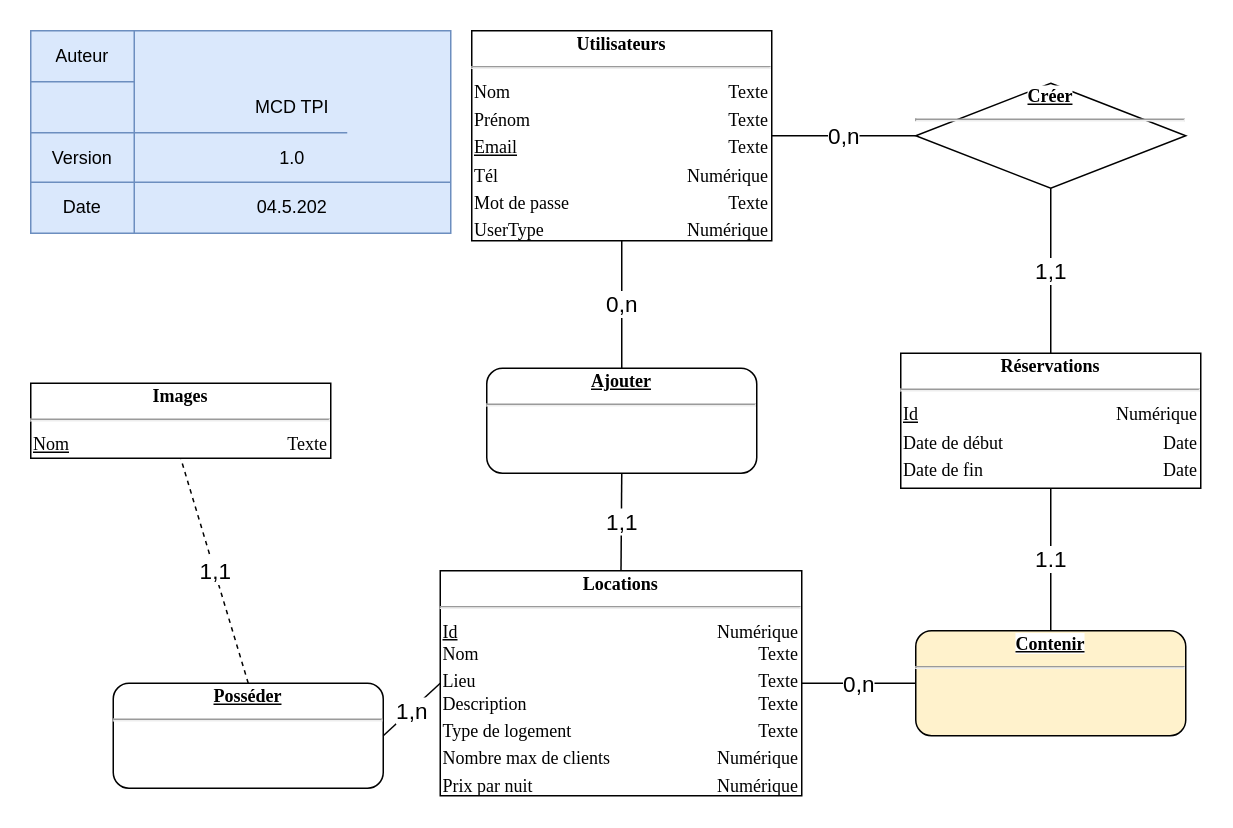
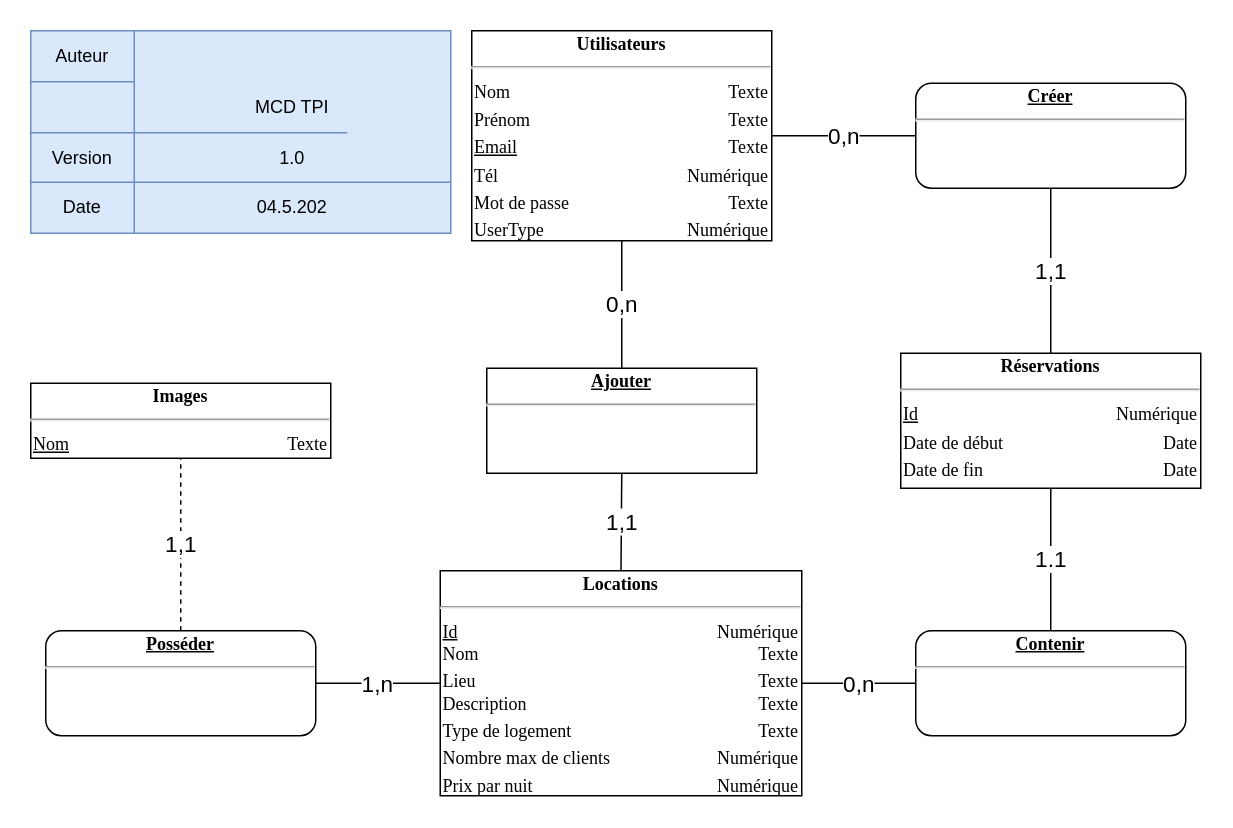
node "Créer": shape diamond -> rounded rectangle
node "Ajouter": shape rounded rectangle -> rectangle
node "Contenir": fillcolor #fff2cc -> #ffffff
node "Posséder": moved (248, 736) -> (181, 683)
